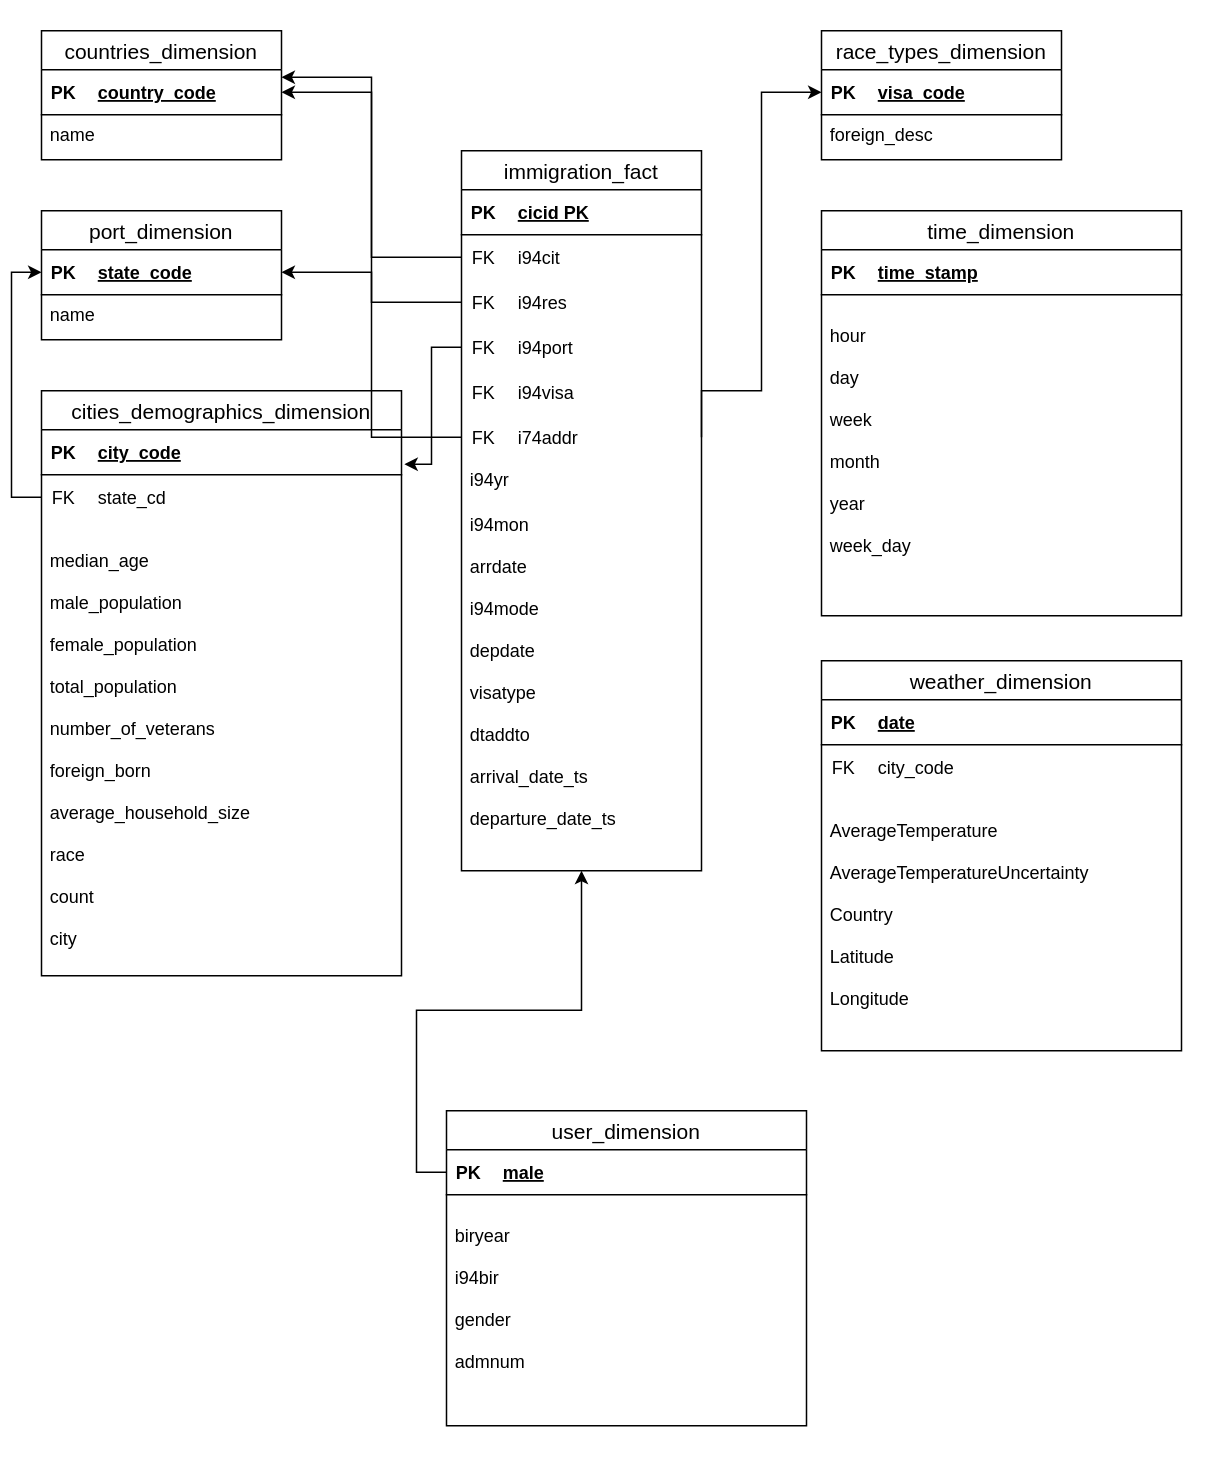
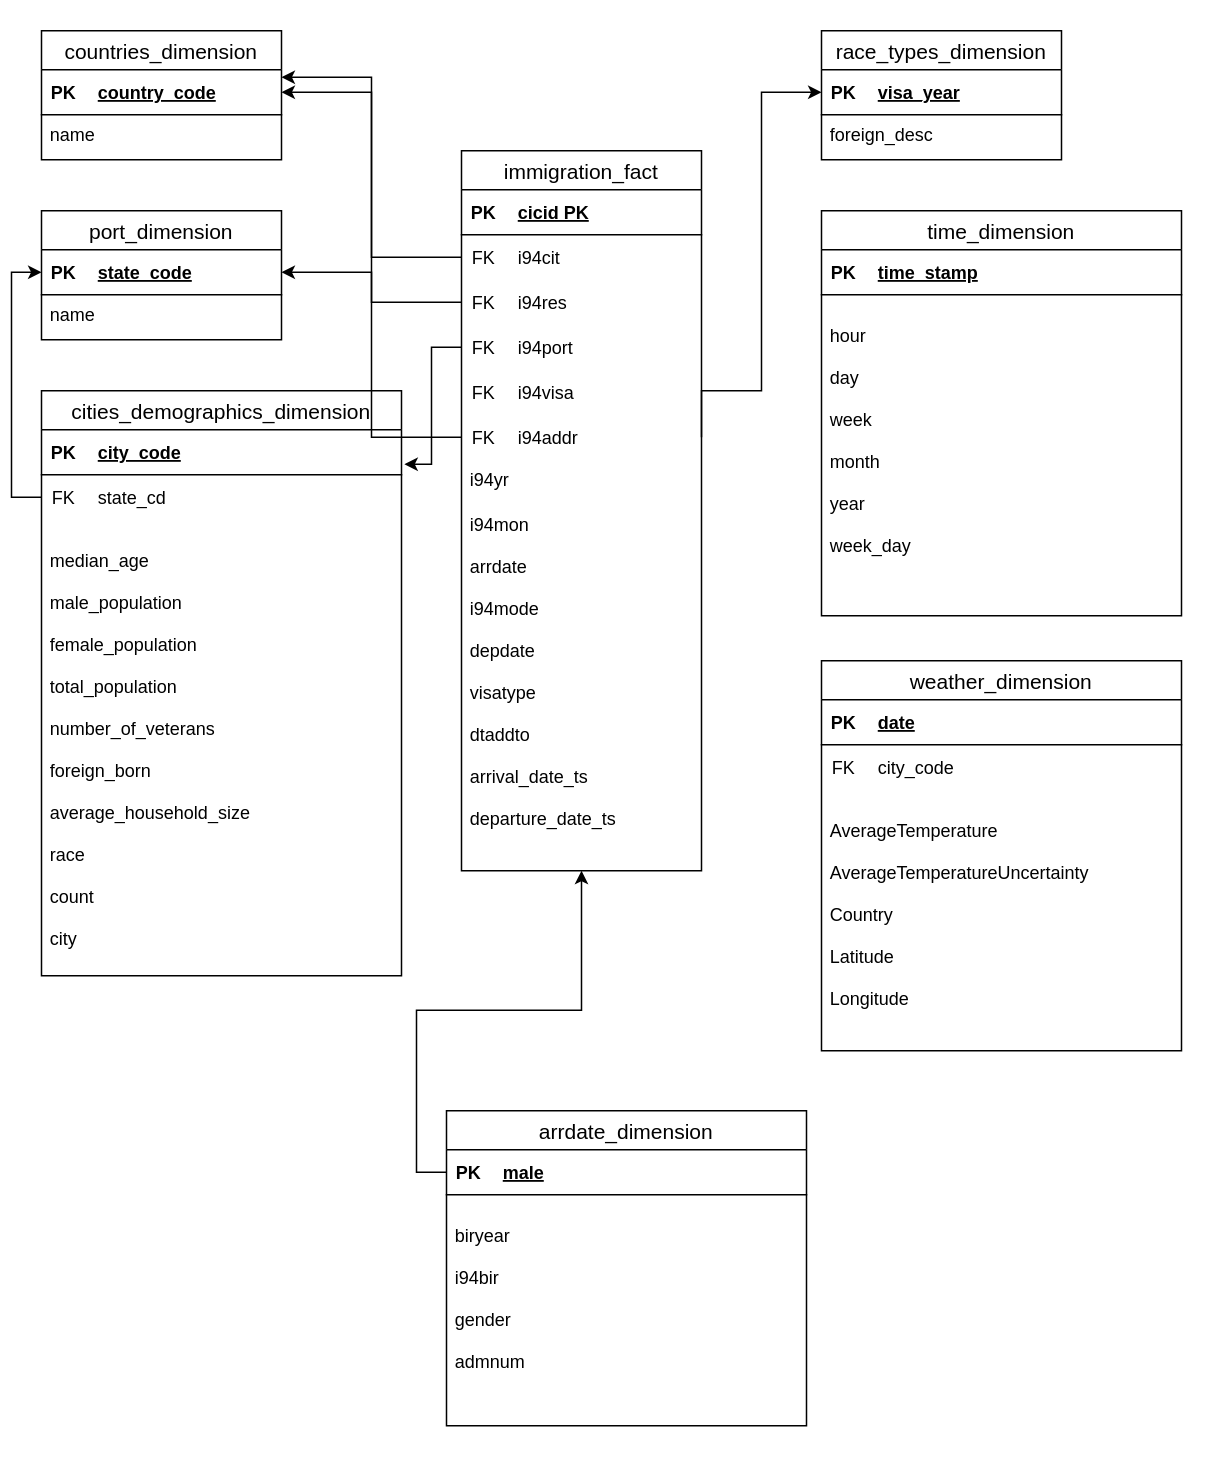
node "visa_code": label "visa_code" -> "visa_year"
node "i74addr": label "i74addr" -> "i94addr"
node "user_dimension": label "user_dimension" -> "arrdate_dimension"
